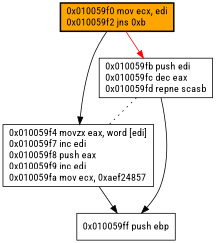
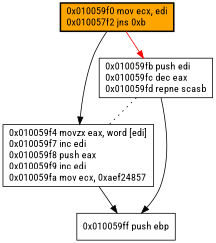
node "0x010059f0 mov ecx, edi 0x010059f2 jns 0xb": label "0x010059f0 mov ecx, edi 0x010059f2 jns 0xb" -> "0x010059f0 mov ecx, edi 0x010057f2 jns 0xb"
